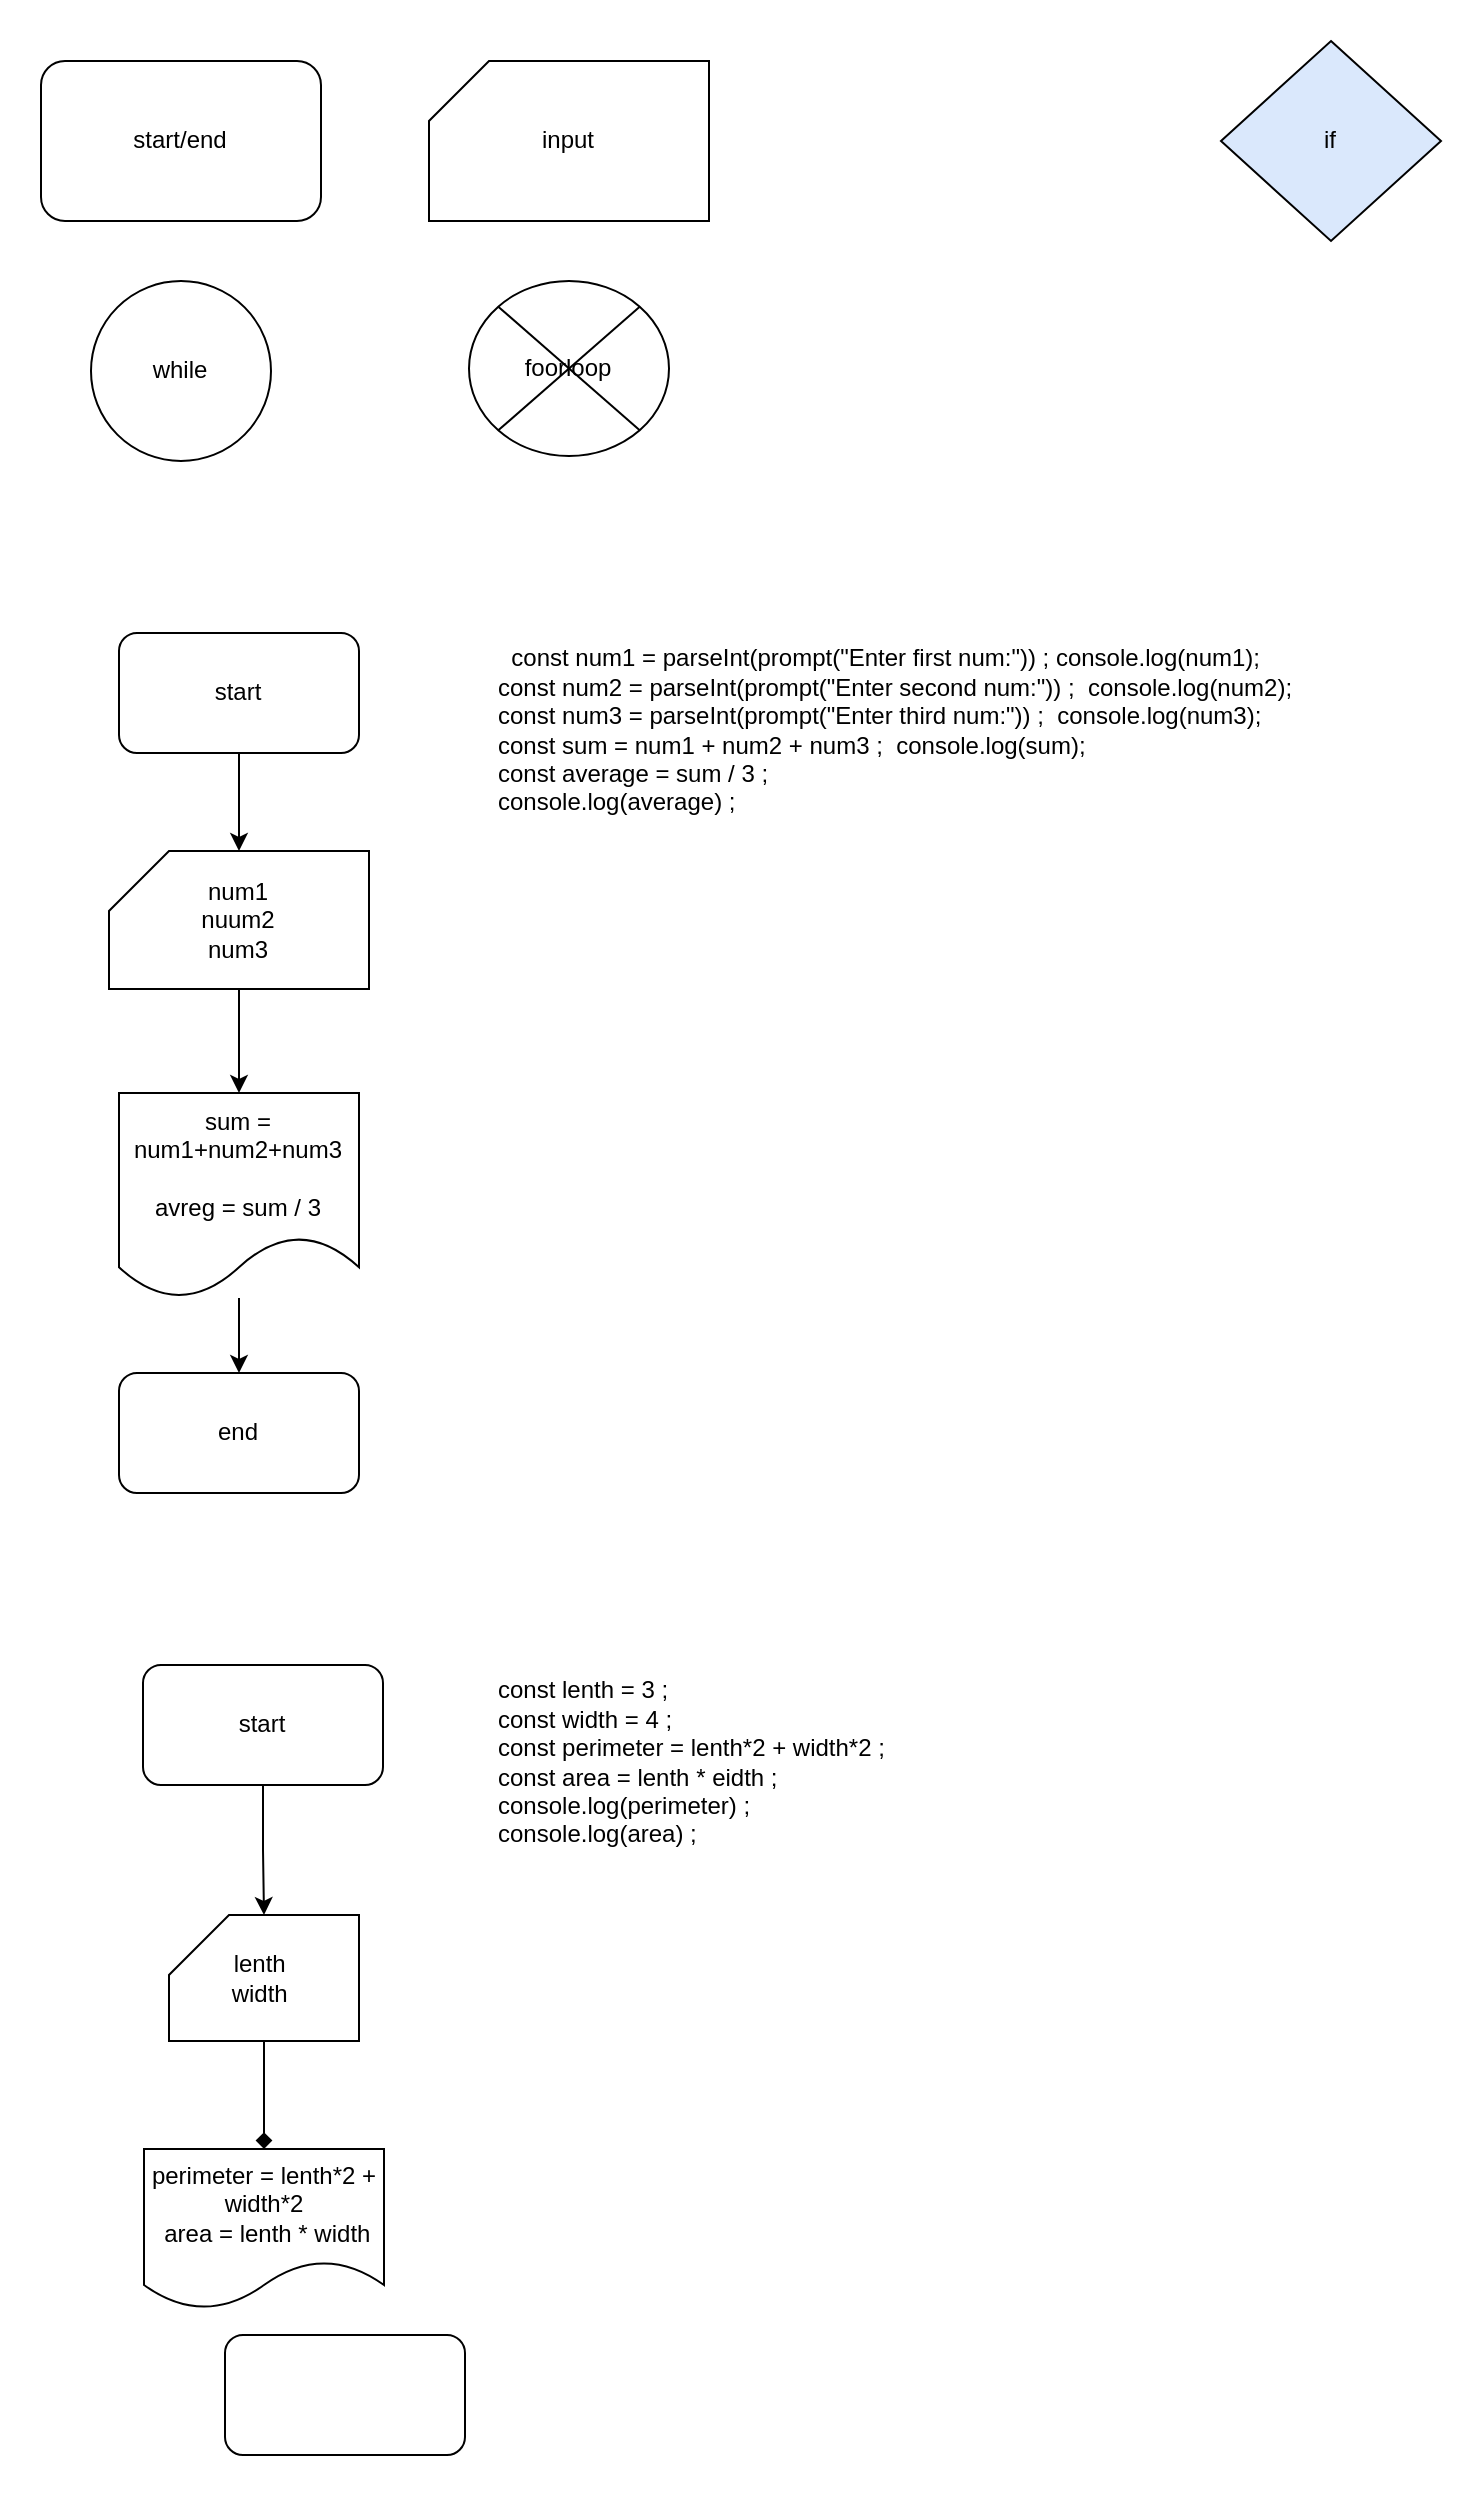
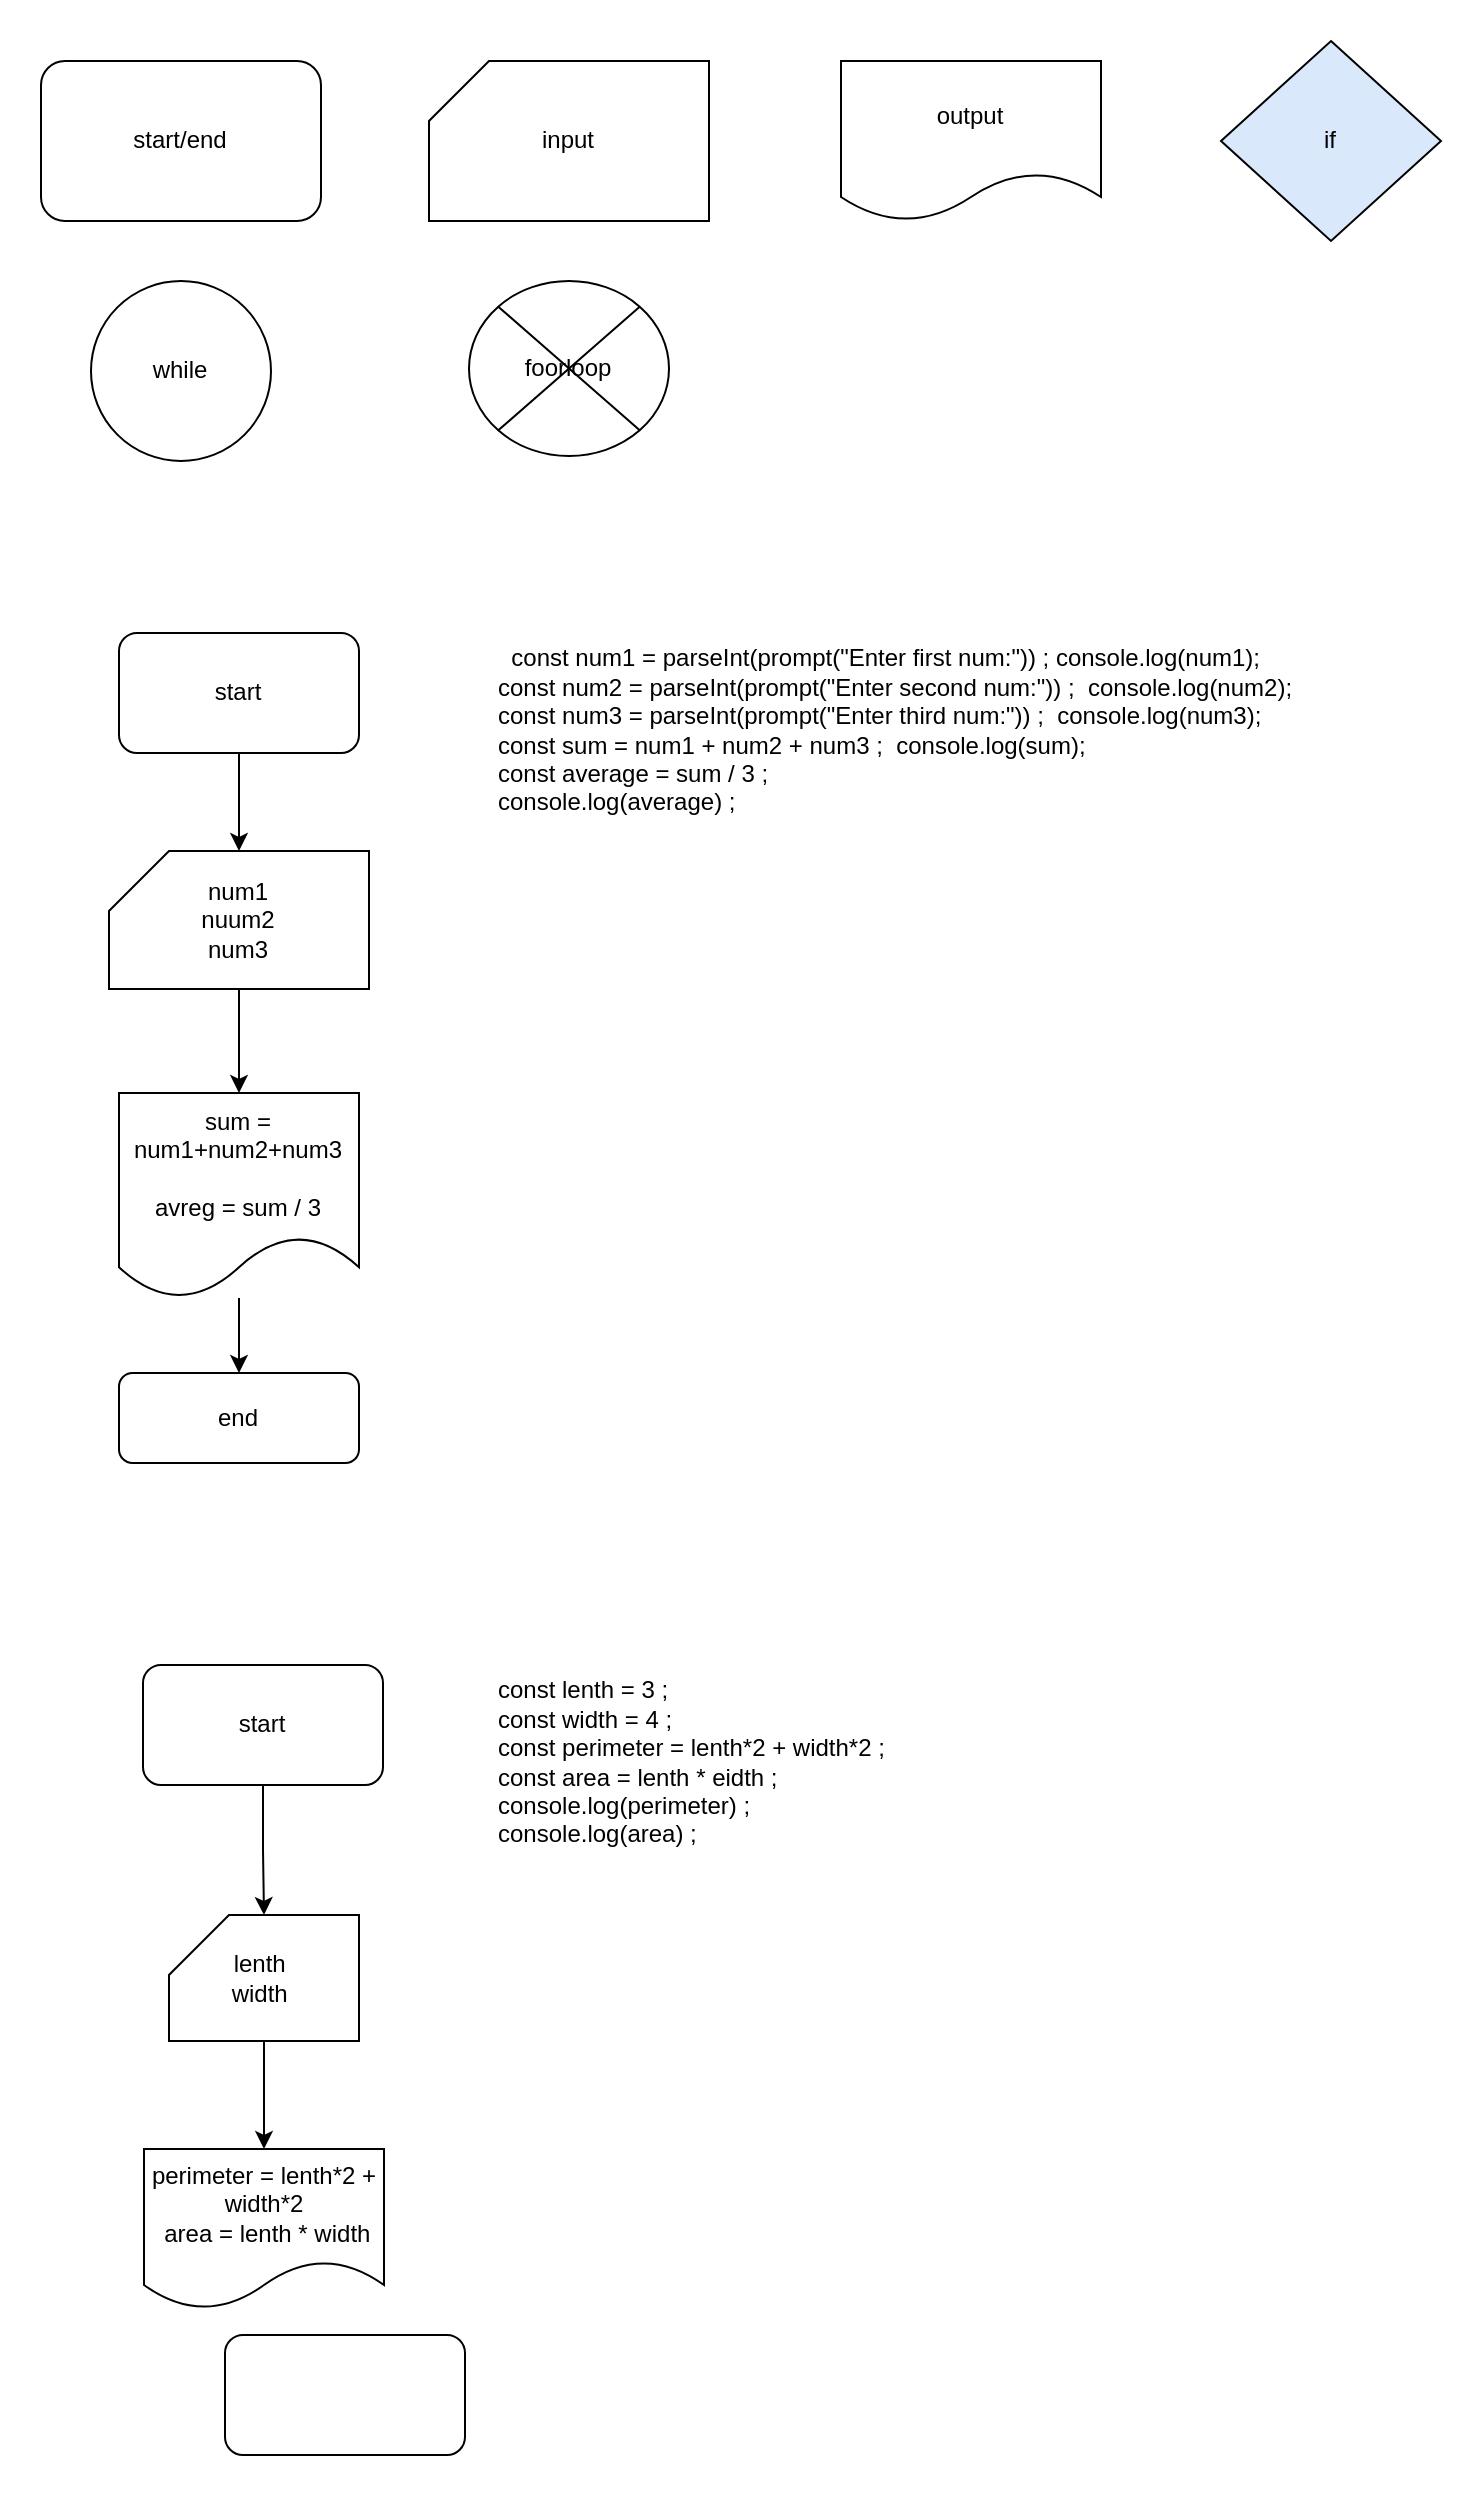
node "output": added
node "end": size 240x120 -> 240x90
edge "lenth width" -> "perimeter = lenth*2 + width*2 area = lenth * width": arrowhead diamond -> classic
